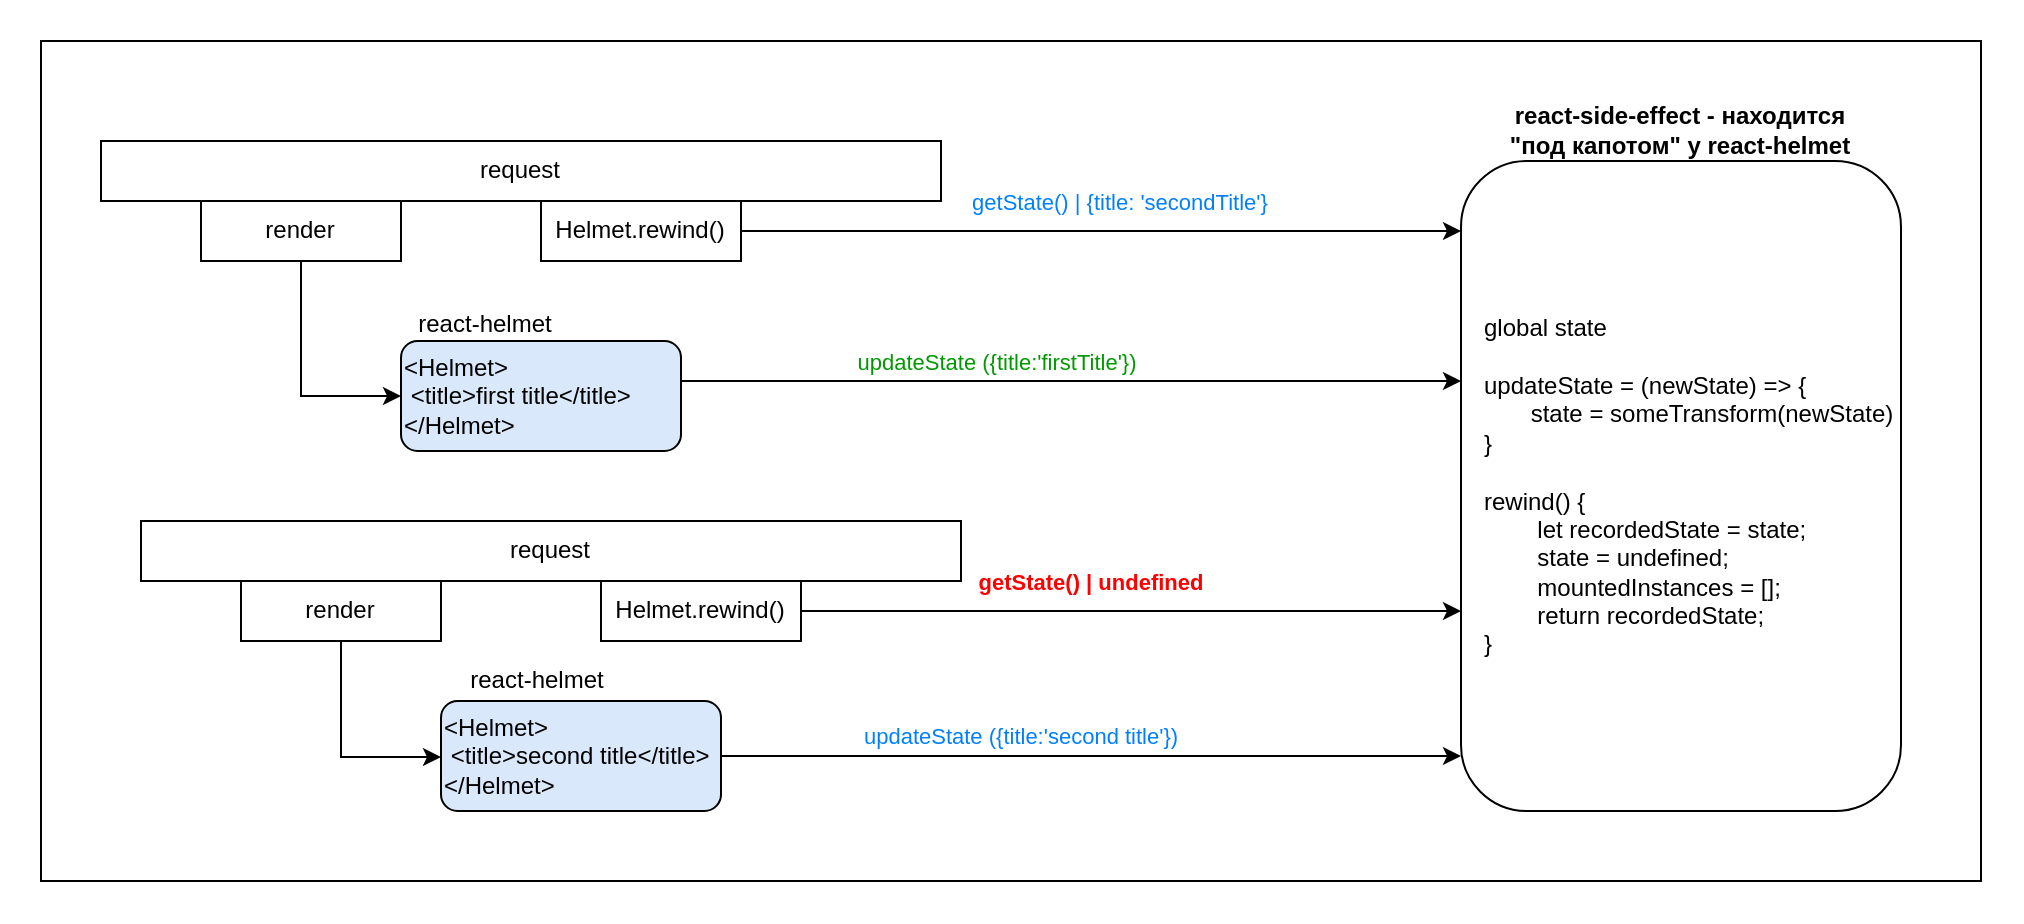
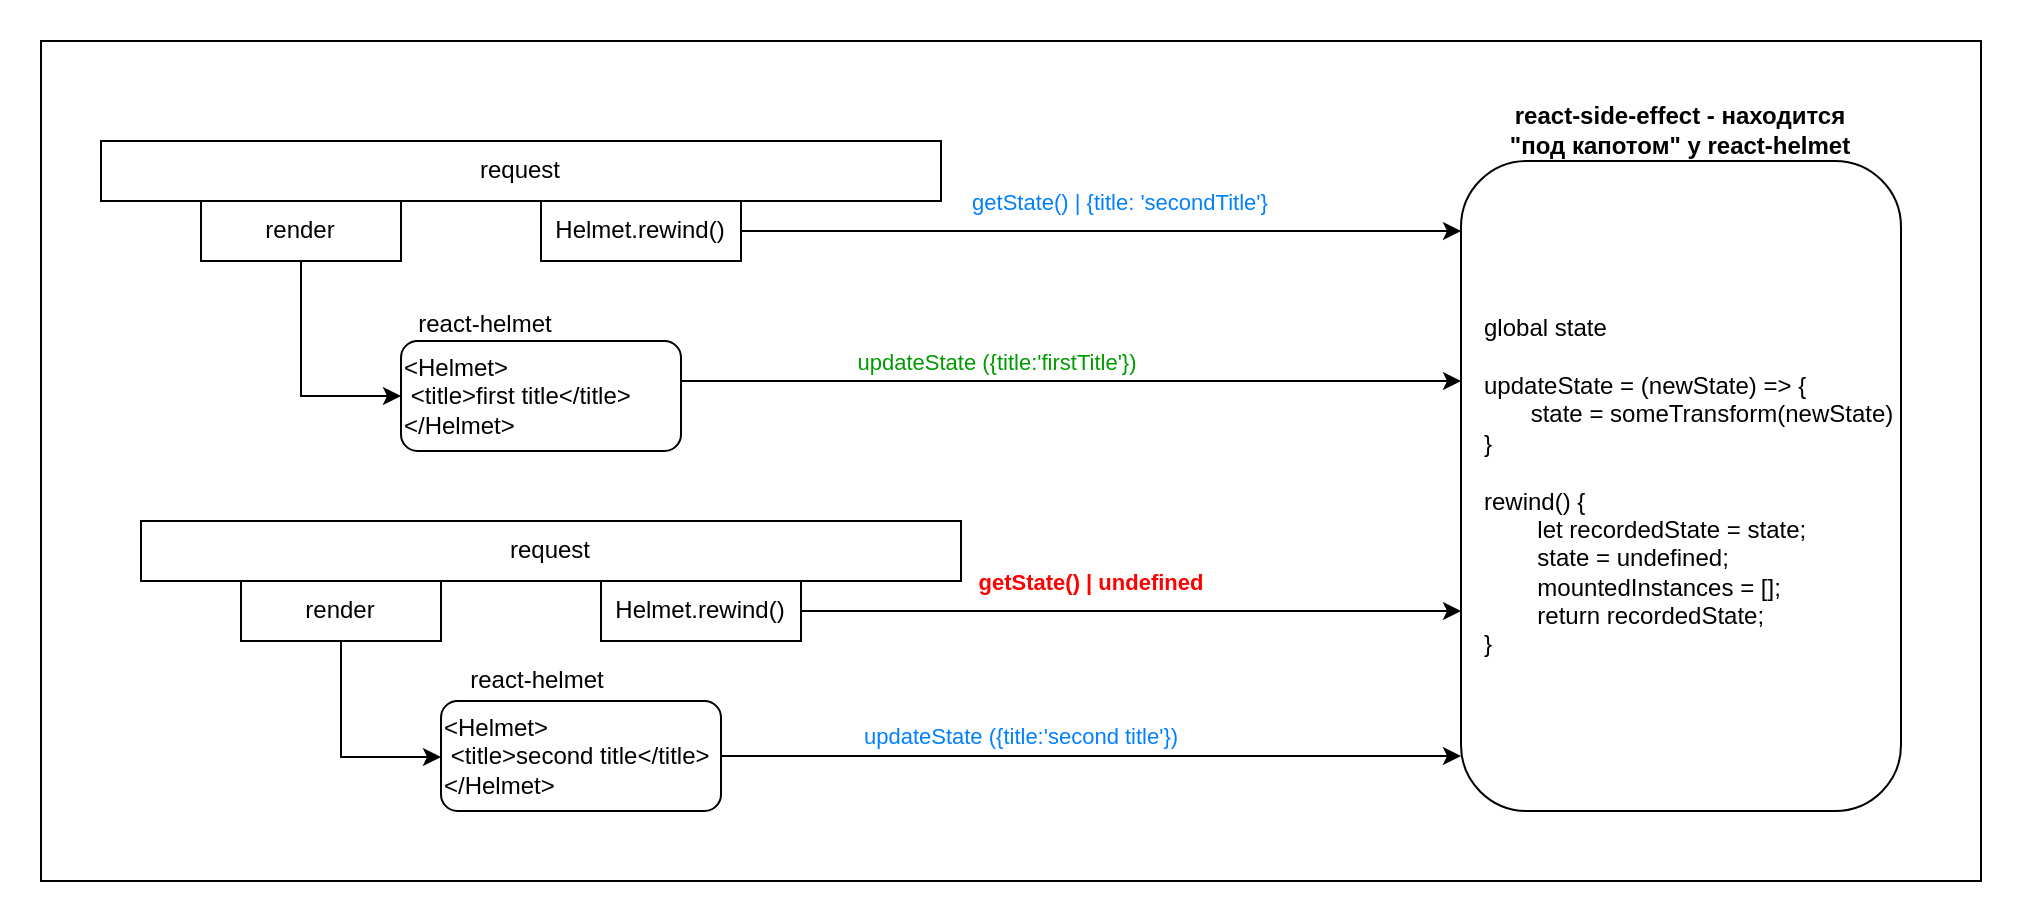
node "<Helmet> <title>first title</title></Helmet>": fillcolor #dae8fc -> #ffffff
node "<Helmet> <title>second title</title></Helmet>": fillcolor #dae8fc -> #ffffff
